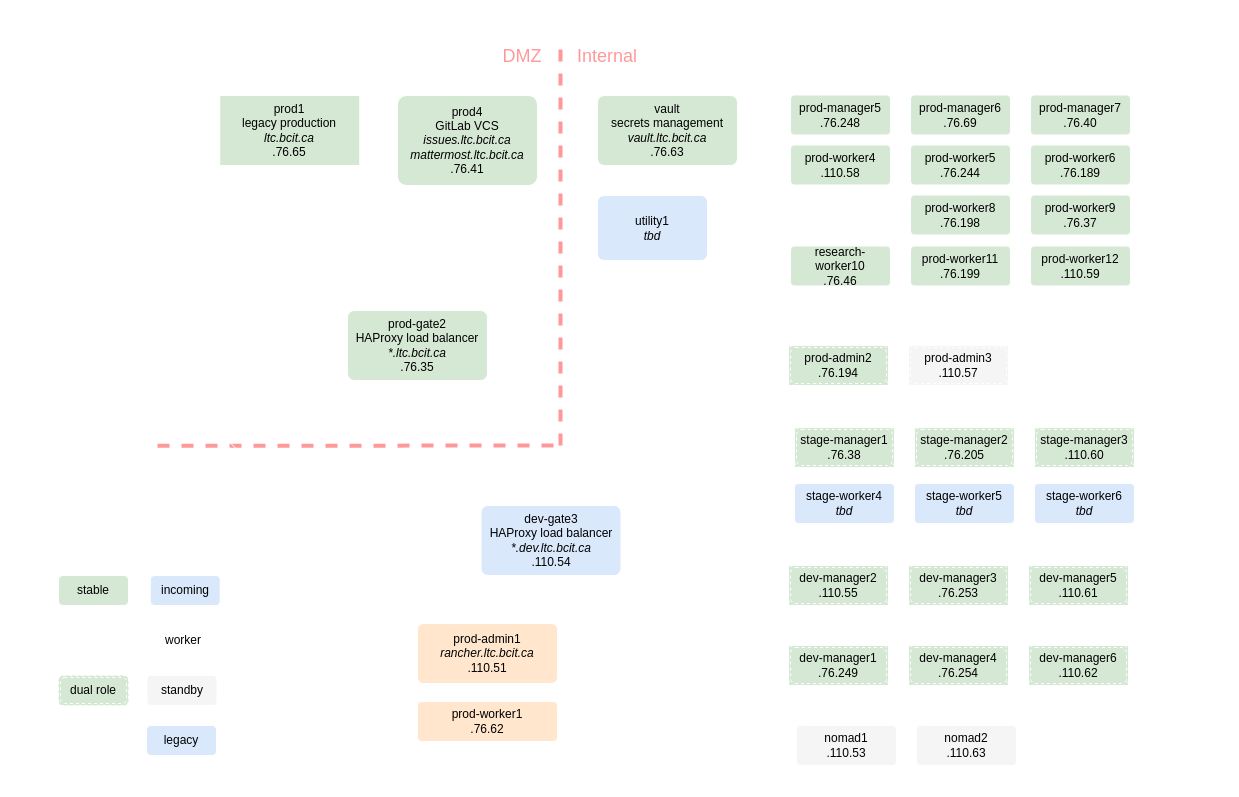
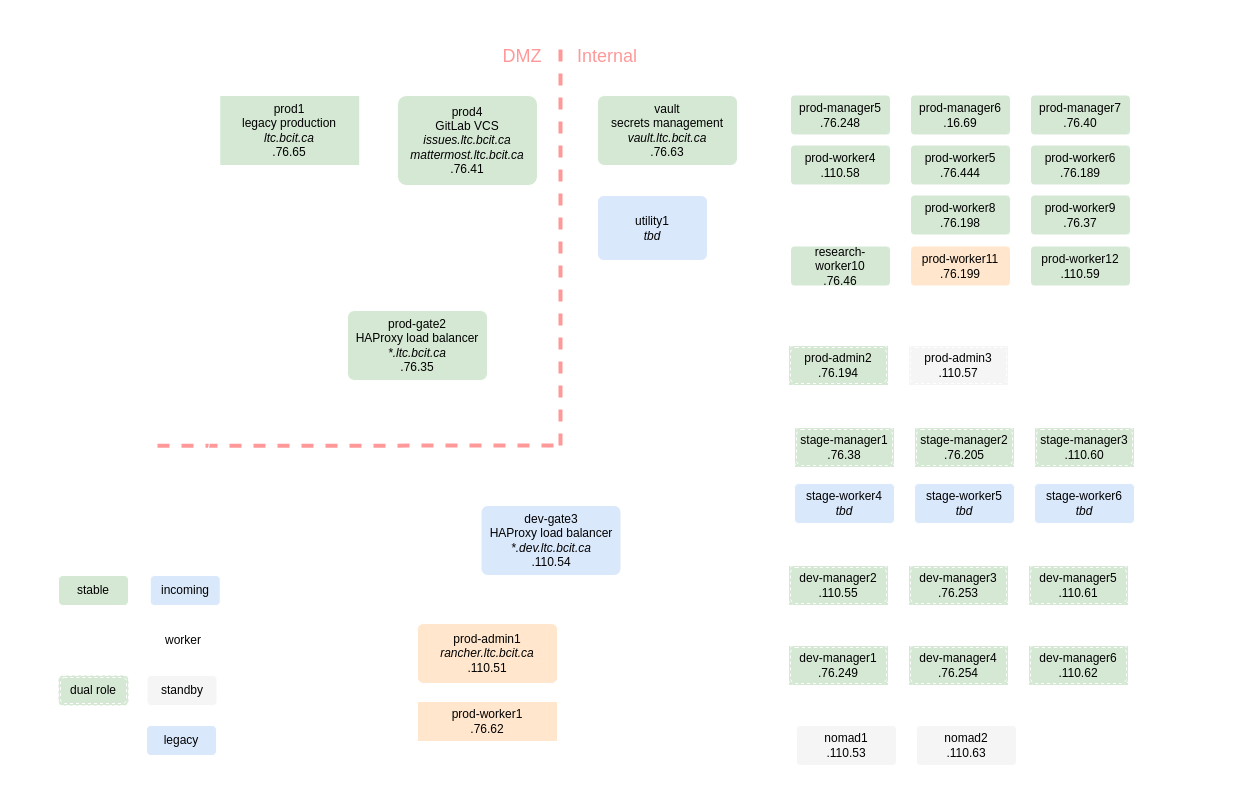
node "prod-manager6 .76.69": label "prod-manager6 .76.69" -> "prod-manager6 .16.69"
node "prod-worker5 .76.244": label "prod-worker5 .76.244" -> "prod-worker5 .76.444"
node "prod-worker11 .76.199": fillcolor #d5e8d4 -> #ffe6cc
edge "ITS DNS" -> "prod-admin1 rancher.ltc.bcit.ca .110.51": now "ITS DNS" -> "incoming"
node "prod-worker1 .76.62": shape rounded rectangle -> rectangle
